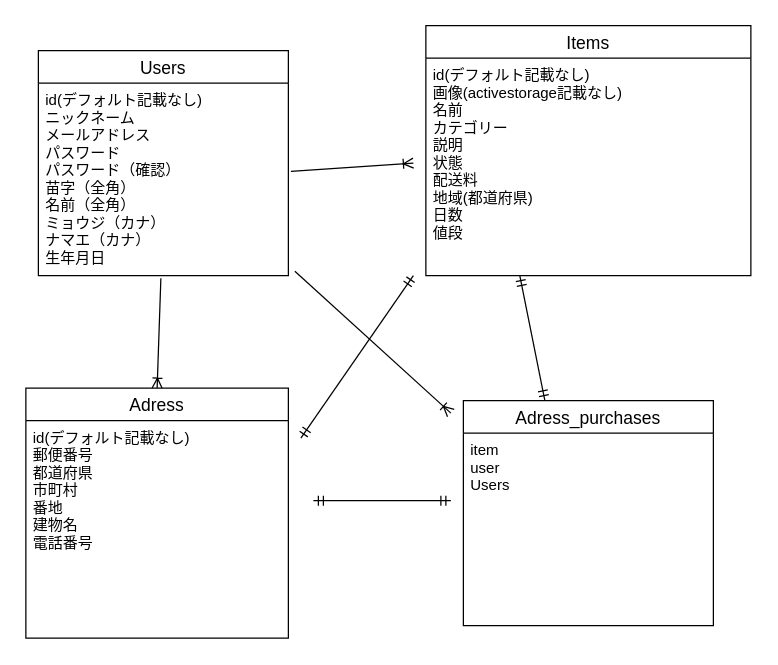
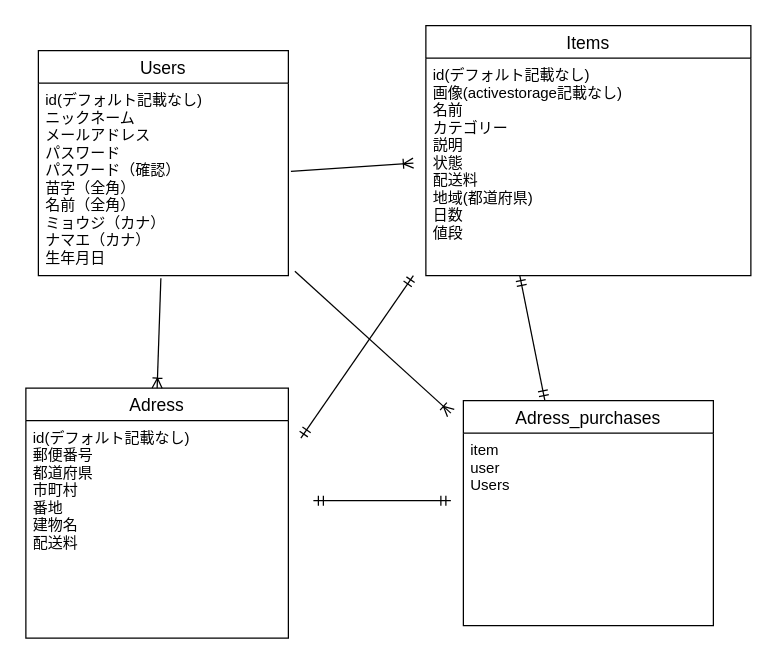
node "id(デフォルト記載なし) 郵便番号 都道府県 市町村 番地 建物名 電話番号": label "id(デフォルト記載なし) 郵便番号 都道府県 市町村 番地 建物名 電話番号" -> "id(デフォルト記載なし) 郵便番号 都道府県 市町村 番地 建物名 配送料"
